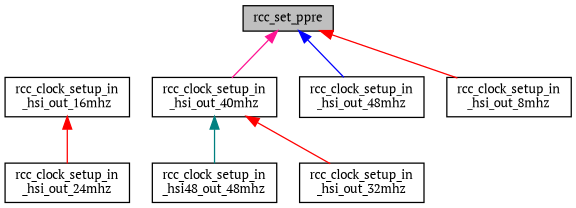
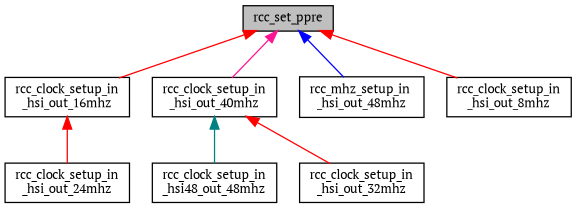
edge "rcc_clock_setup_in _hsi_out_16mhz" -> "rcc_set_ppre": added
node "rcc_clock_setup_in _hsi_out_48mhz": label "rcc_clock_setup_in _hsi_out_48mhz" -> "rcc_mhz_setup_in _hsi_out_48mhz"
